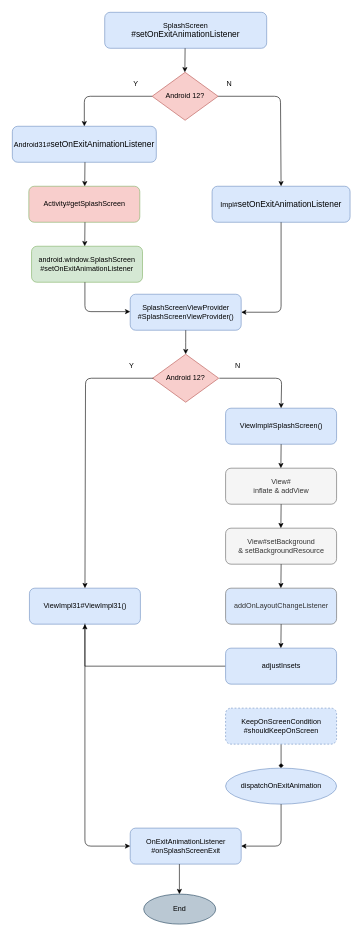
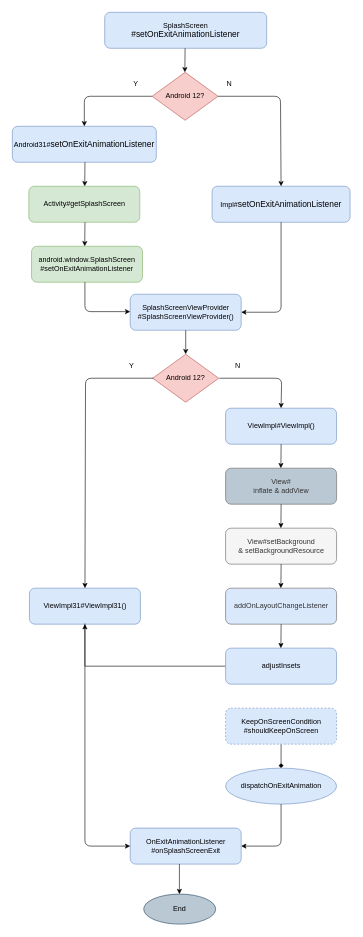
node "Activity#getSplashScreen": fillcolor #f8cecc -> #d5e8d4
node "ViewImpl#SplashScreen()": label "ViewImpl#SplashScreen()" -> "ViewImpl#ViewImpl()"
node "View# inflate & addView": fillcolor #f5f5f5 -> #bac8d3
